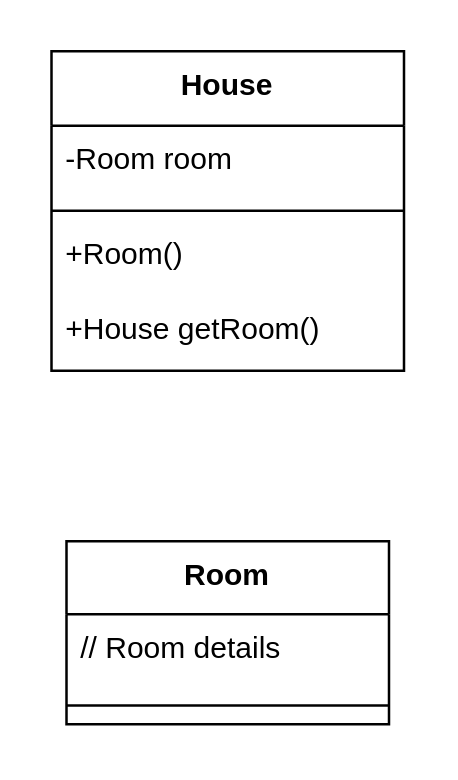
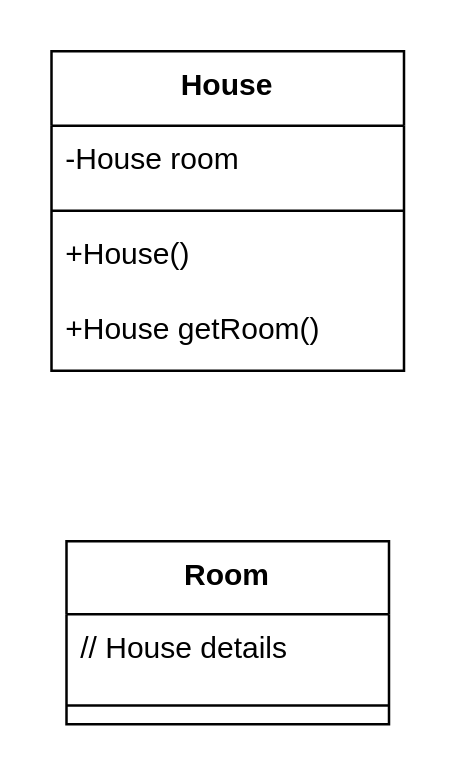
node "-Room room": label "-Room room" -> "-House room"
node "+Room()": label "+Room()" -> "+House()"
node "// Room details": label "// Room details" -> "// House details"
